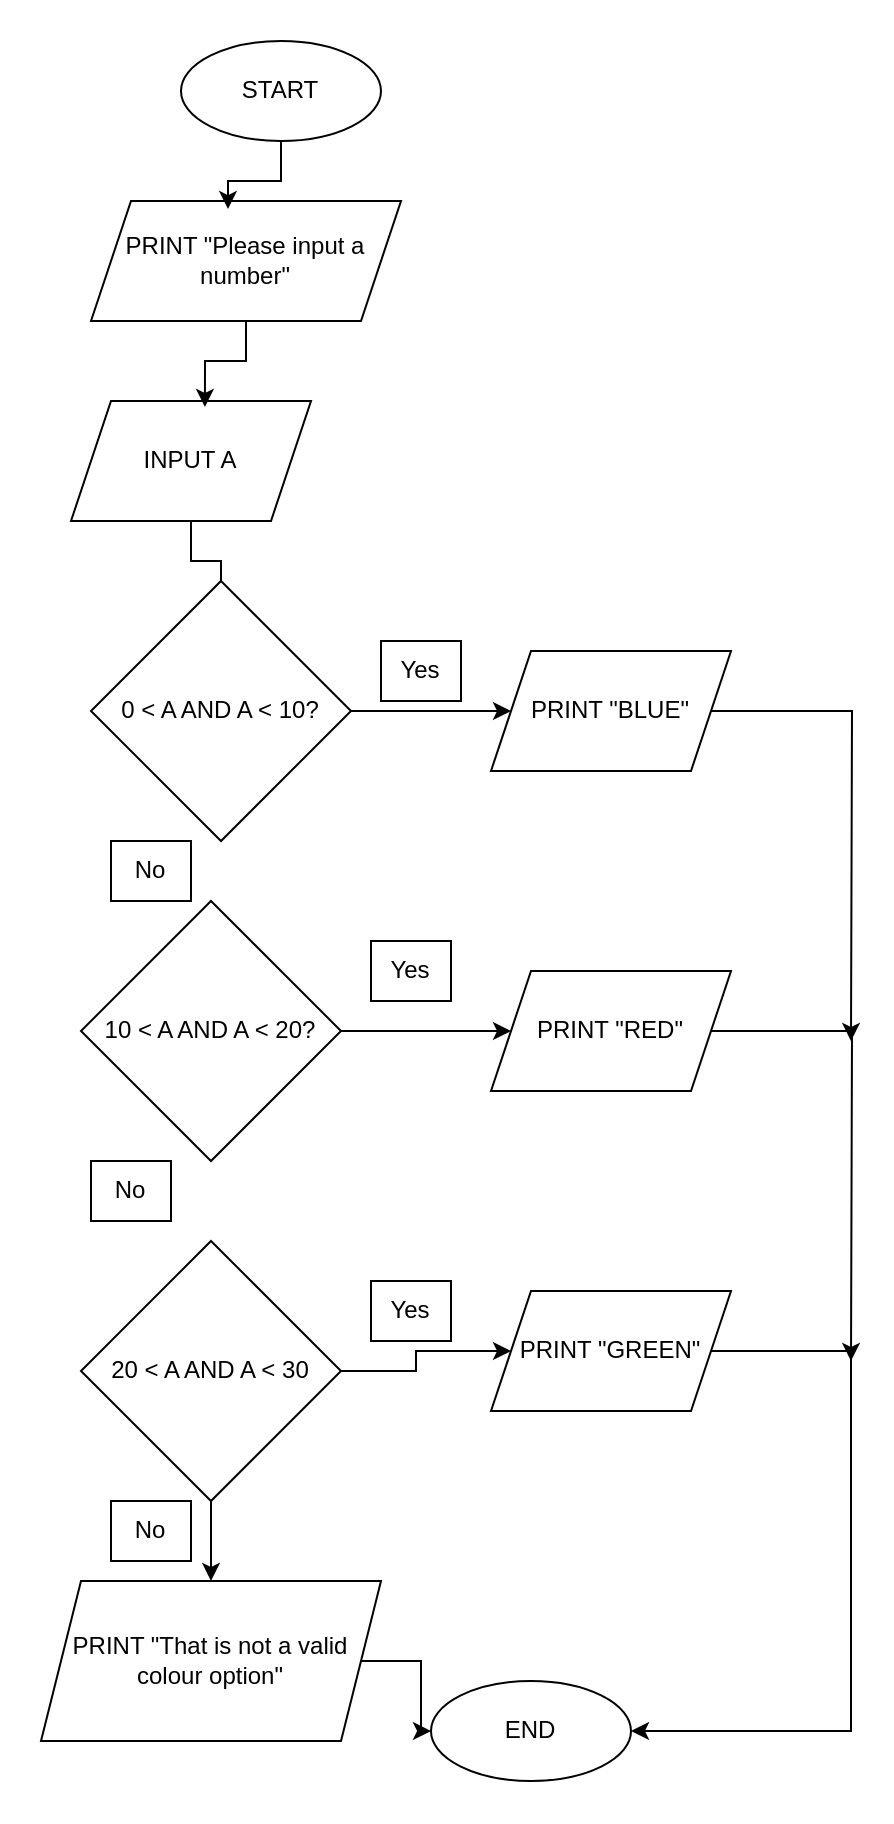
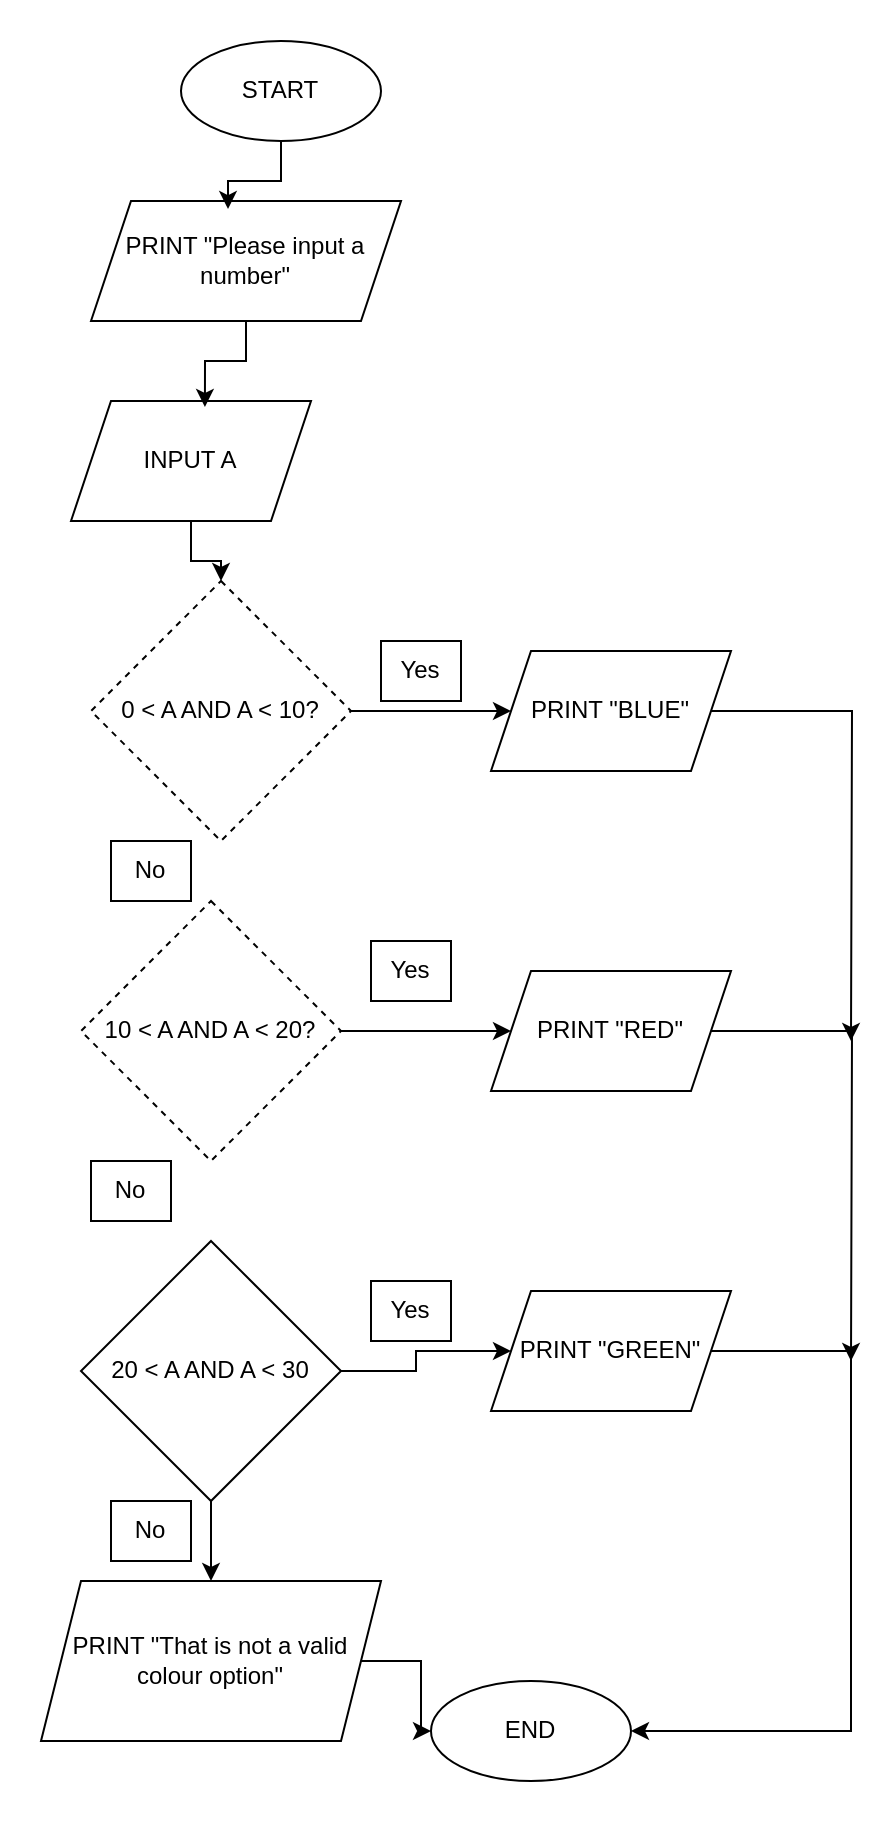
edge "INPUT A" -- "0 < A AND A < 10?": arrowhead none -> classic
node "0 < A AND A < 10?": style solid -> dashed
node "10 < A AND A < 20?": style solid -> dashed
